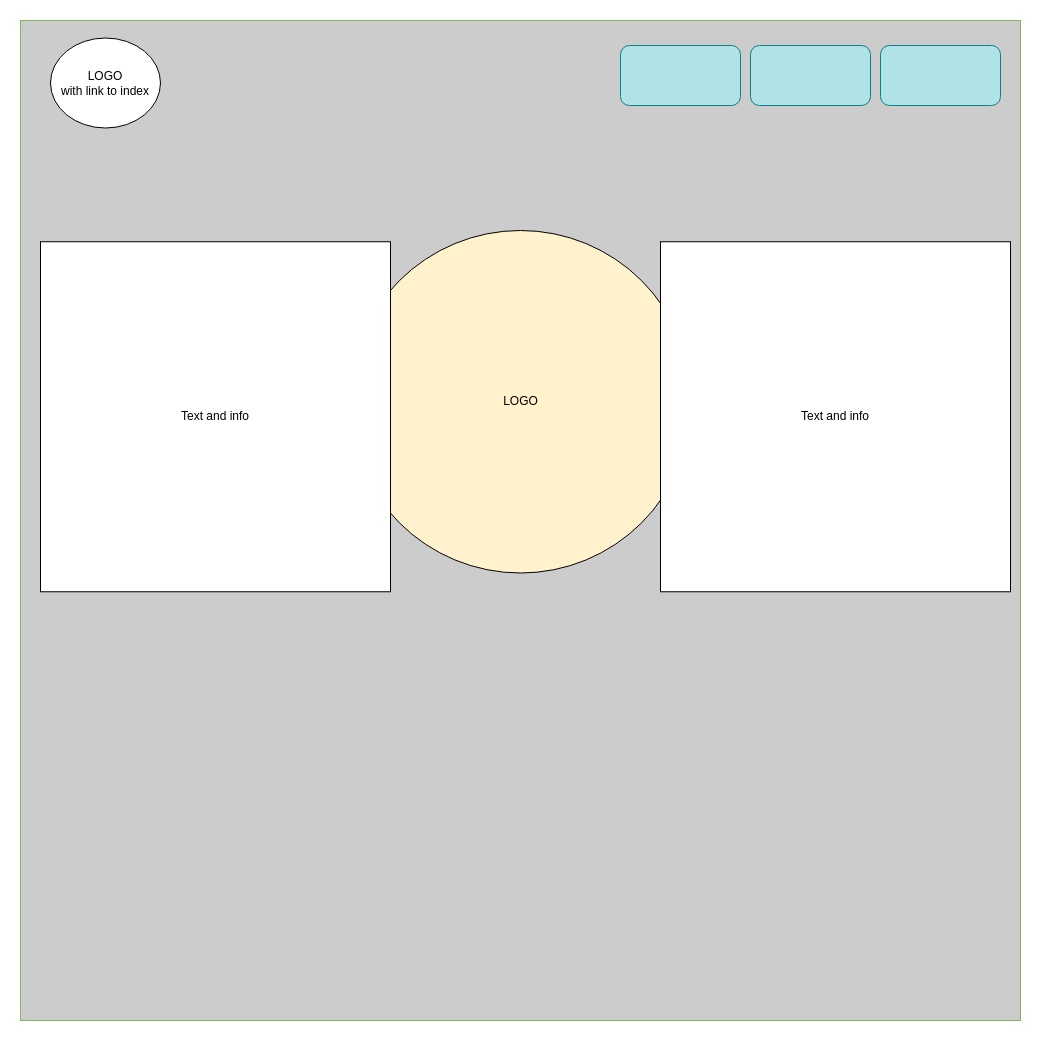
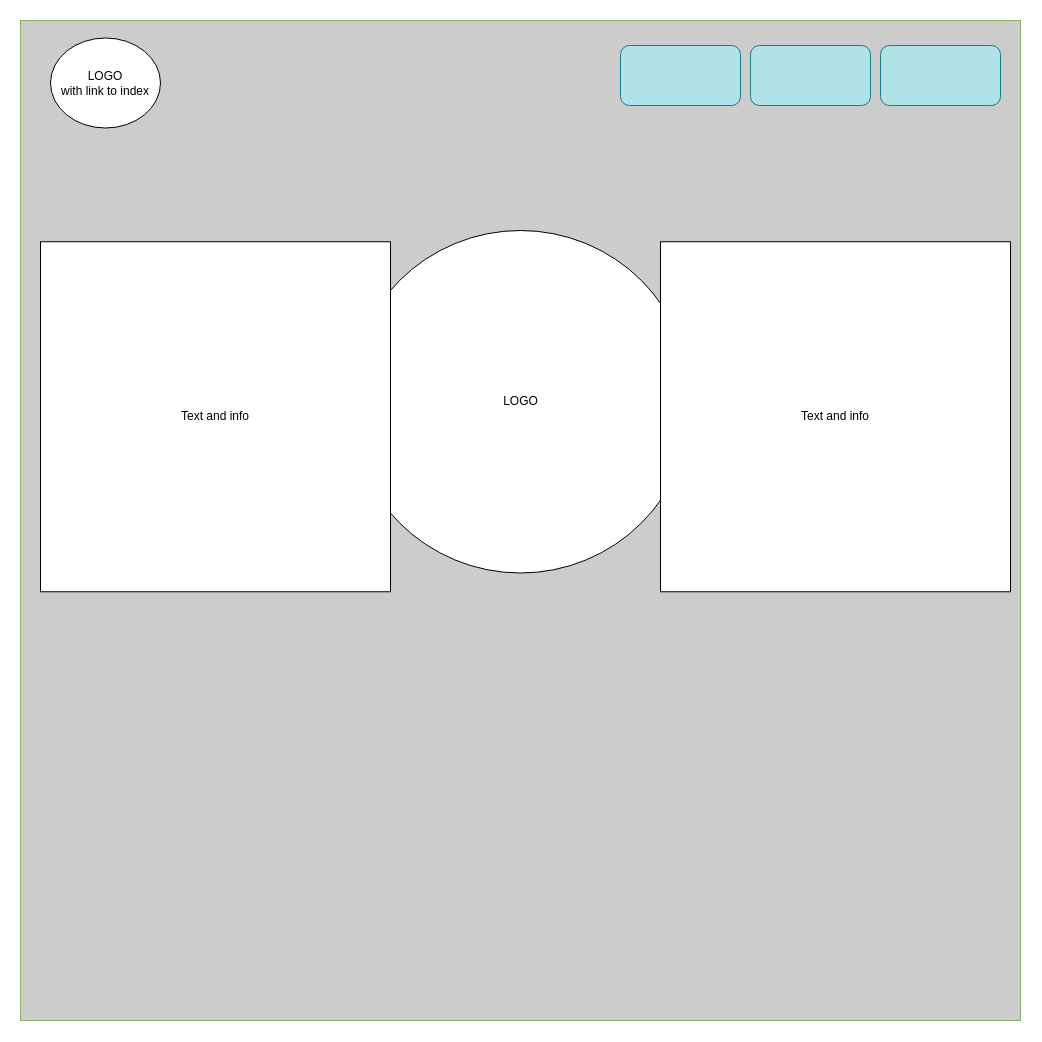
node "LOGO": fillcolor #fff2cc -> #ffffff
